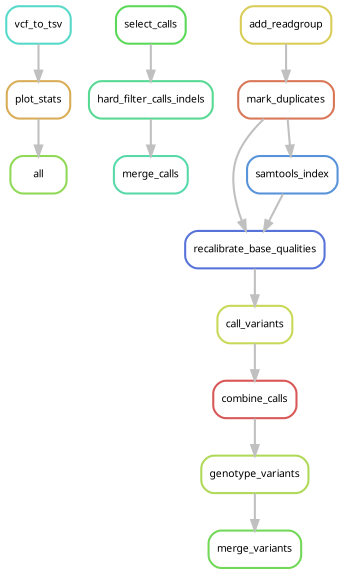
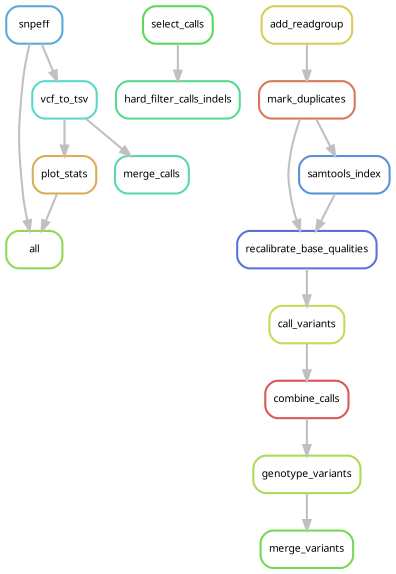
node "snpeff": added
edge "hard_filter_calls_indels" -> "merge_calls": now "vcf_to_tsv" -> "merge_calls"
